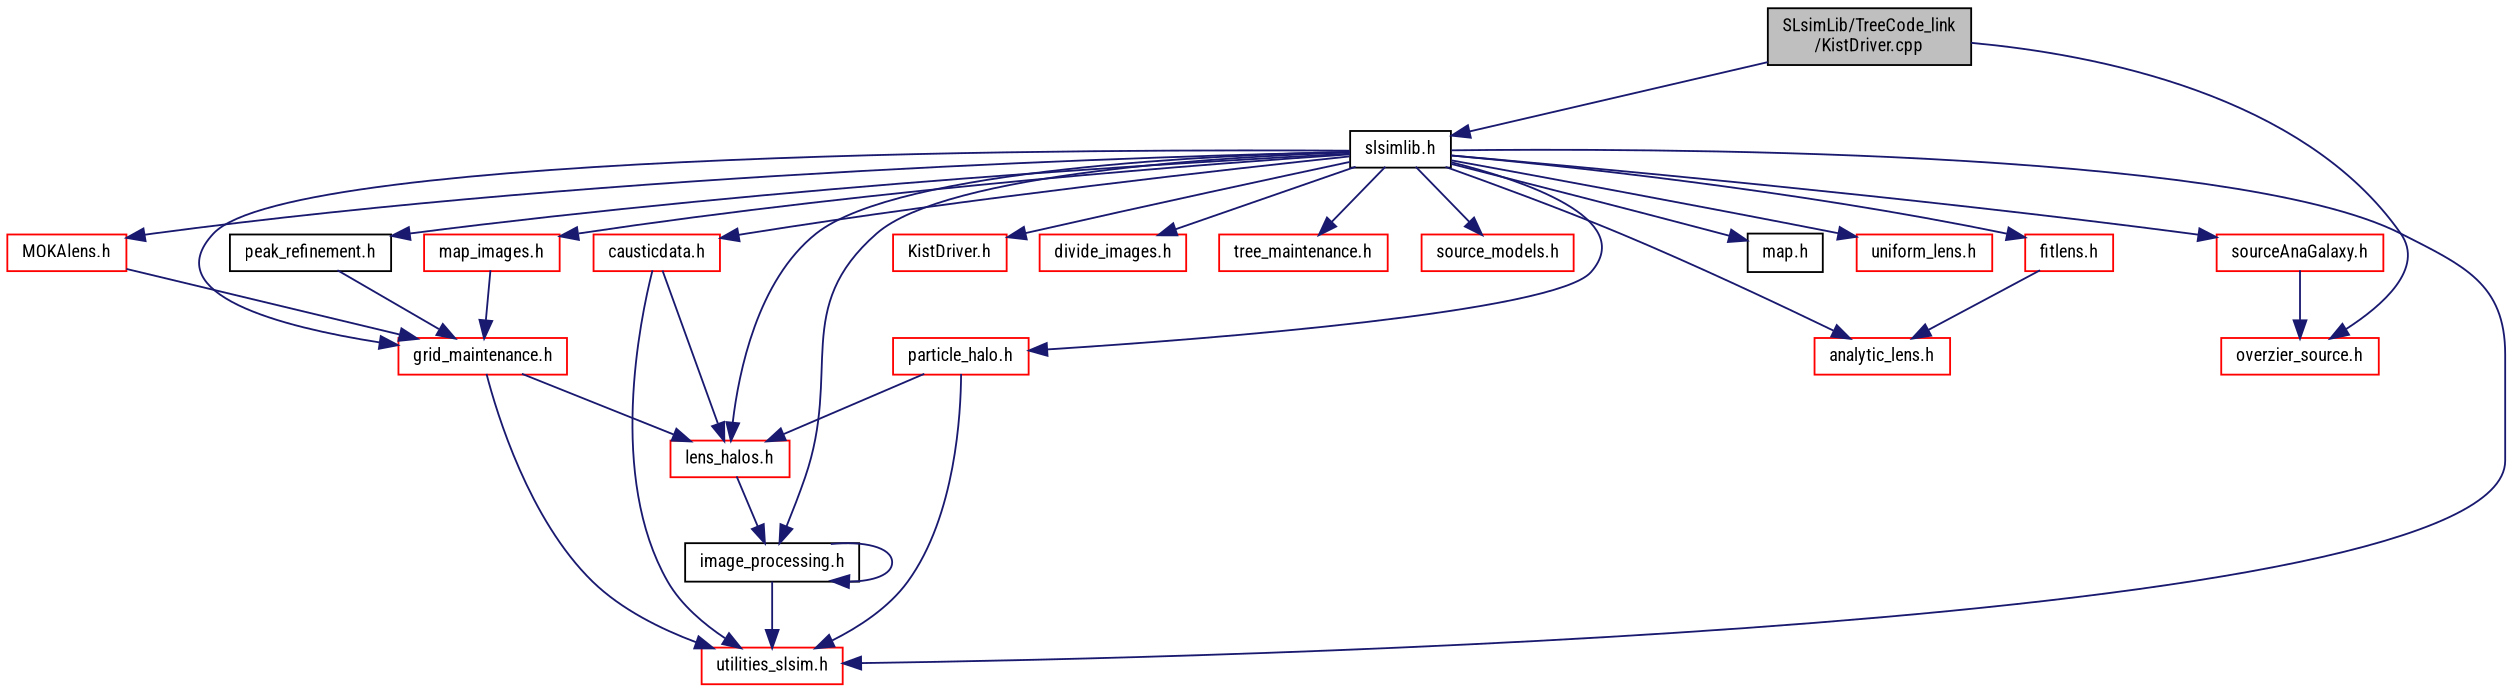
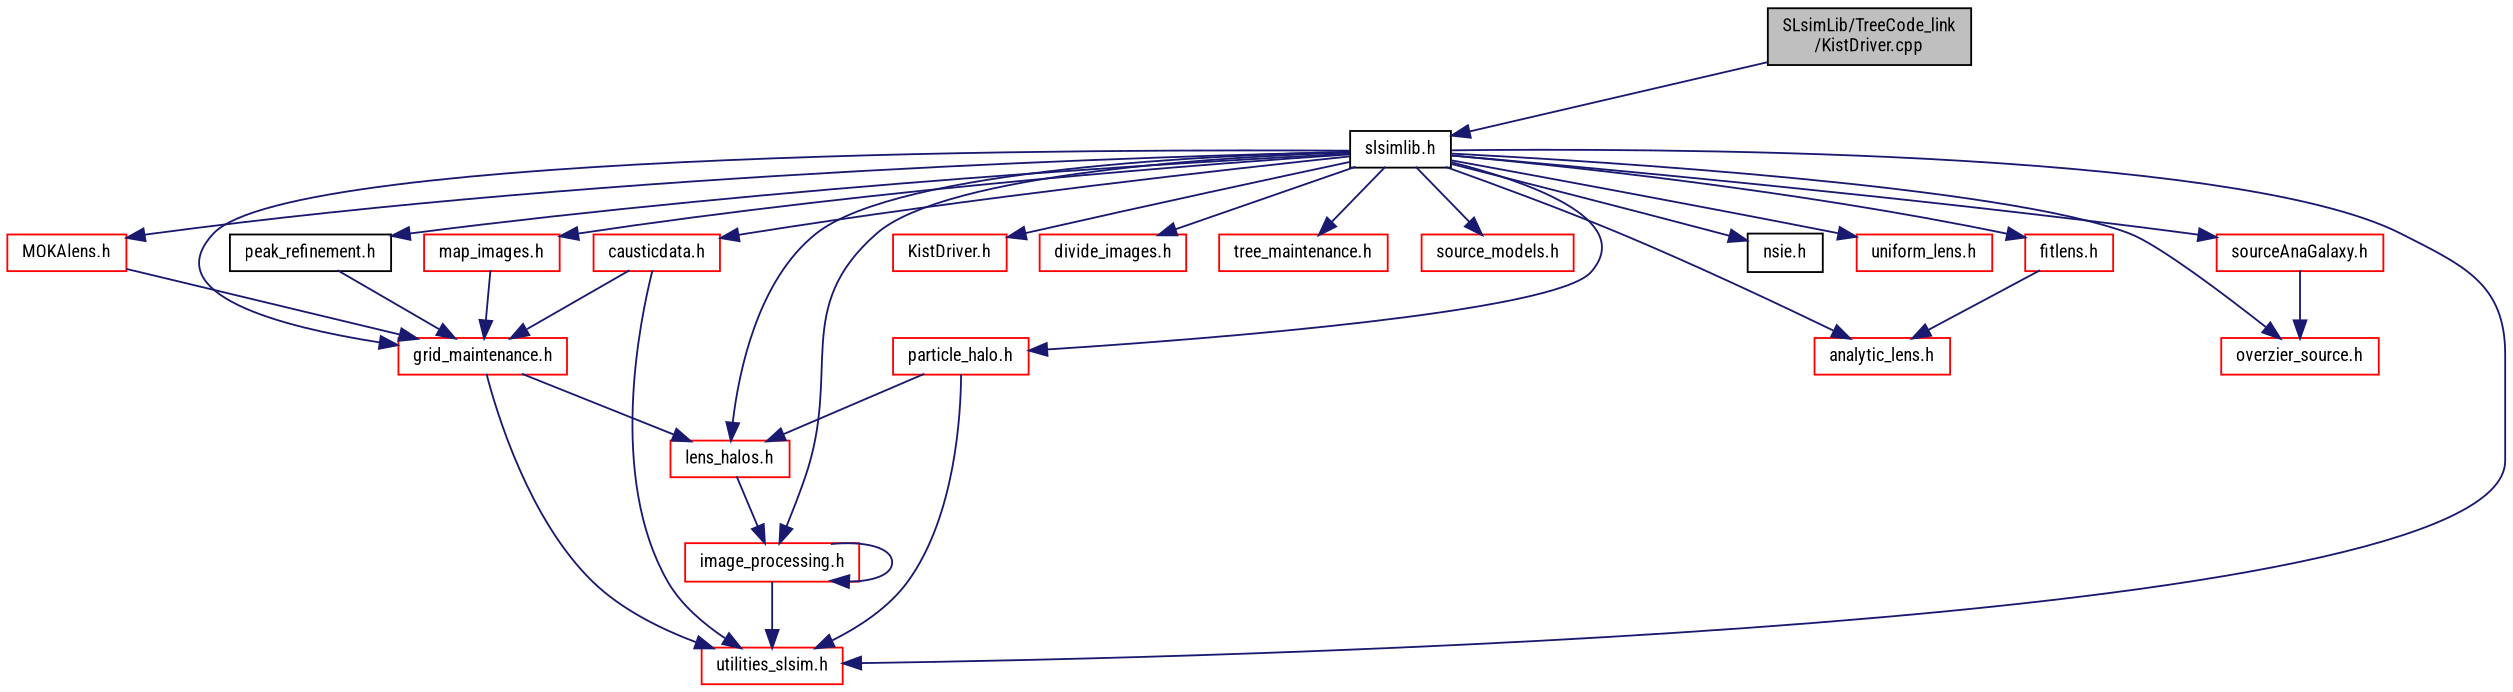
edge "SLsimLib/TreeCode_link /KistDriver.cpp" -> "overzier_source.h": now "slsimlib.h" -> "overzier_source.h"
node "map.h": label "map.h" -> "nsie.h"
edge "causticdata.h" -> "lens_halos.h": now "causticdata.h" -> "grid_maintenance.h"
node "image_processing.h": color black -> red
